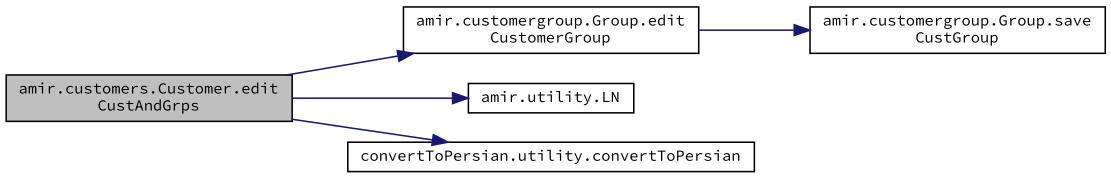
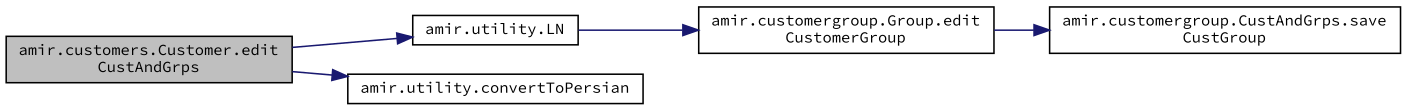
node "amir.customergroup.Group.save CustGroup": label "amir.customergroup.Group.save CustGroup" -> "amir.customergroup.CustAndGrps.save CustGroup"
edge "amir.customers.Customer.edit CustAndGrps" -> "amir.customergroup.Group.edit CustomerGroup": now "amir.utility.LN" -> "amir.customergroup.Group.edit CustomerGroup"
node "convertToPersian.utility.convertToPersian": label "convertToPersian.utility.convertToPersian" -> "amir.utility.convertToPersian"
